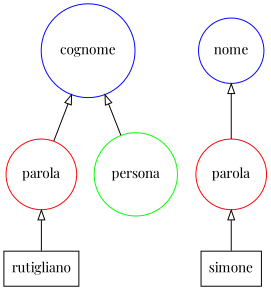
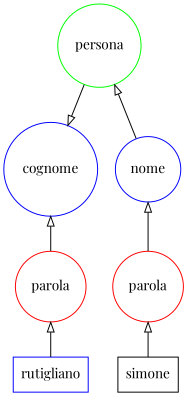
edge "nome" -> "persona": added
node "rutigliano": color black -> blue
